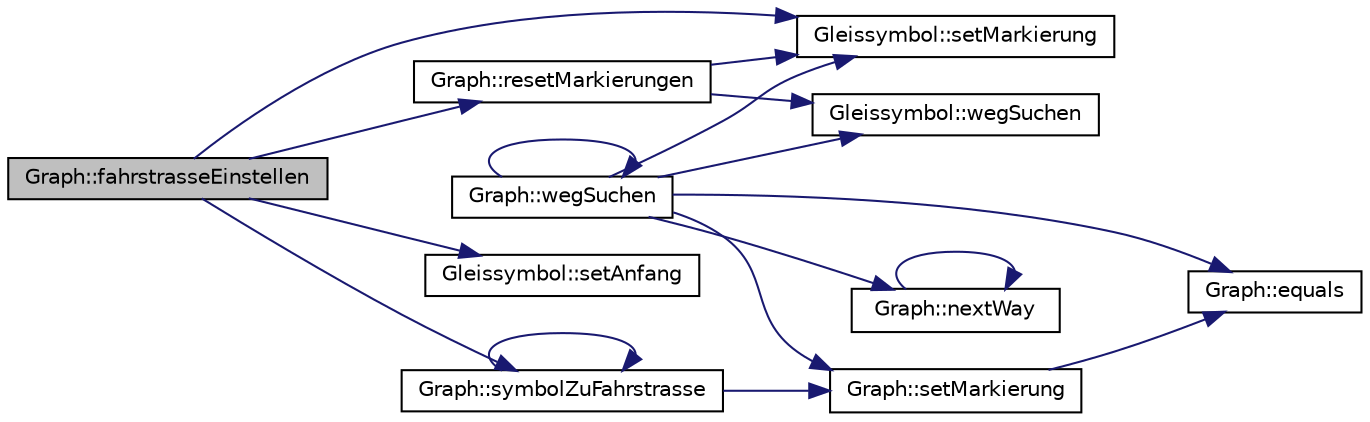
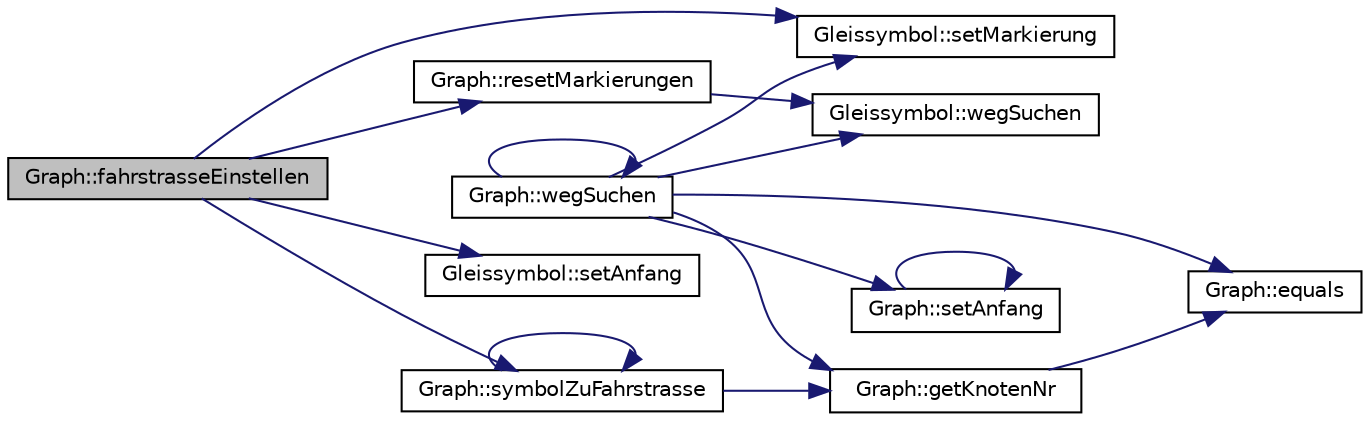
edge "Graph::resetMarkierungen" -> "Gleissymbol::setMarkierung": removed
node "Graph::nextWay": label "Graph::nextWay" -> "Graph::setAnfang"
node "Graph::setMarkierung": label "Graph::setMarkierung" -> "Graph::getKnotenNr"
